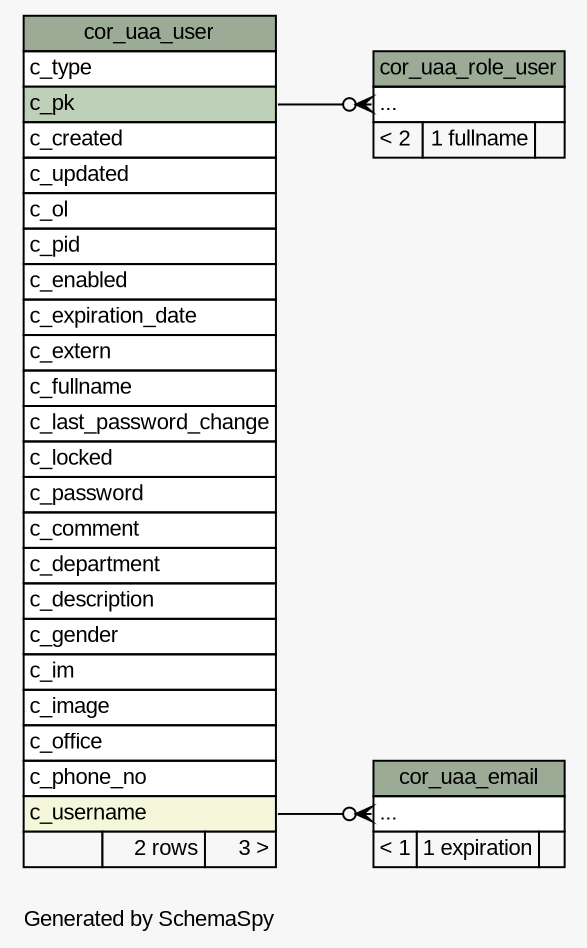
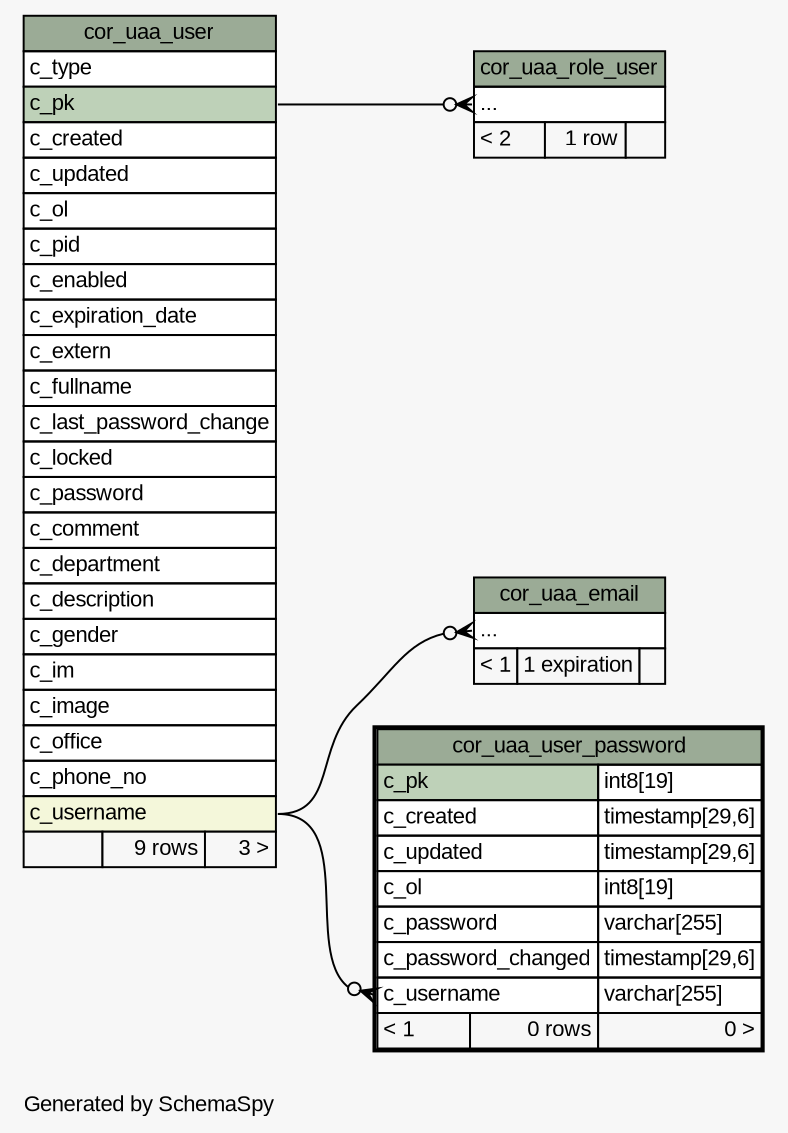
node "cor_uaa_role_user": text "1 fullname" -> "1 row"
node "cor_uaa_user": text "2 rows" -> "9 rows"
node "cor_uaa_user_password": added
